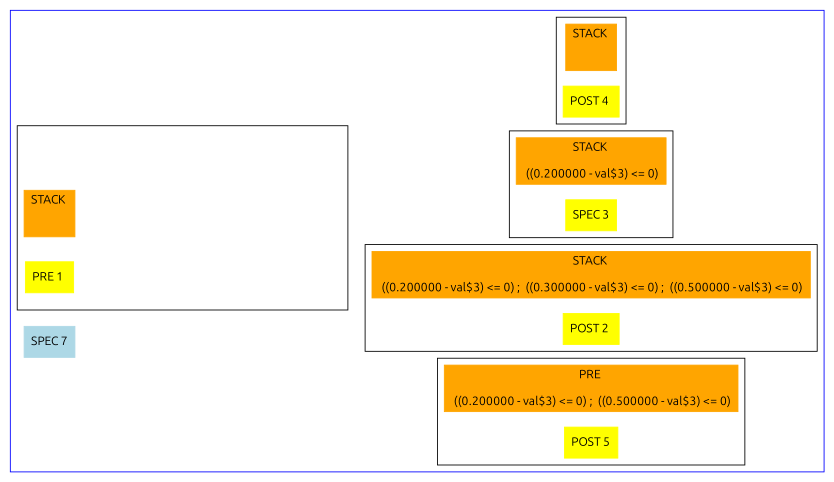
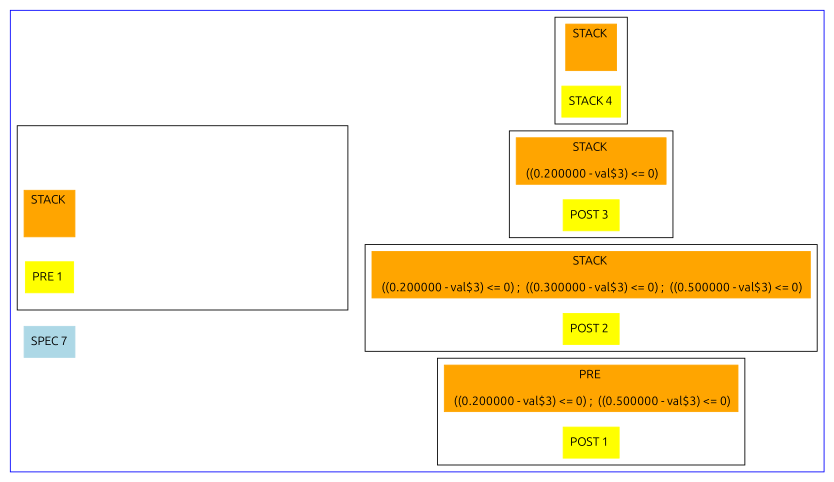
node "POST 4": label "POST 4" -> "STACK 4"
node "SPEC 3": label "SPEC 3" -> "POST 3"
node "POST 5": label "POST 5" -> "POST 1"
